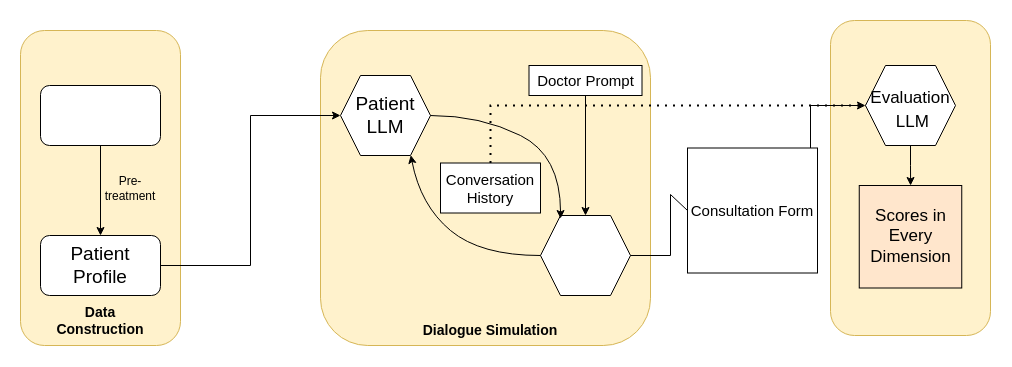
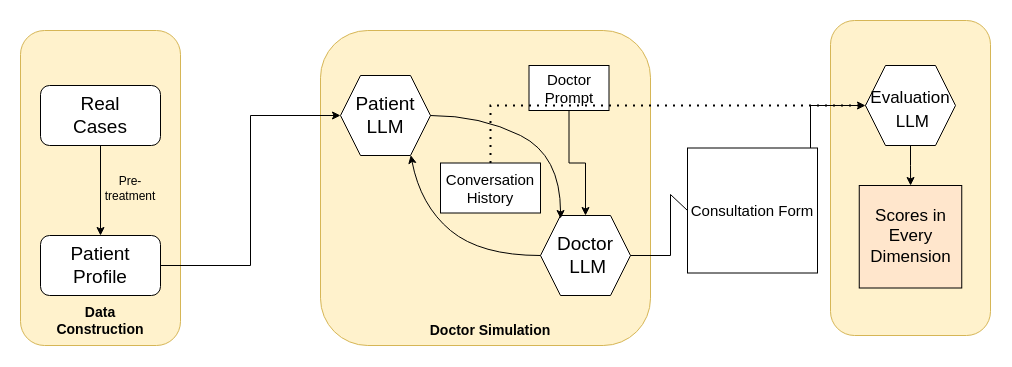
node "Doctor Prompt": size 113x30 -> 80x45
node "Real Cases": added
node "Doctor LLM": added
node "Dialogue Simulation": label "Dialogue Simulation" -> "Doctor Simulation"
